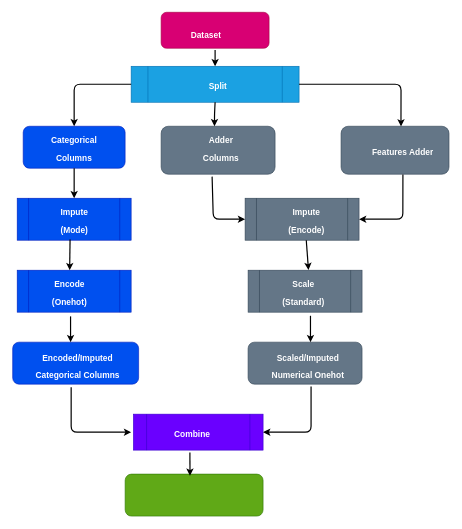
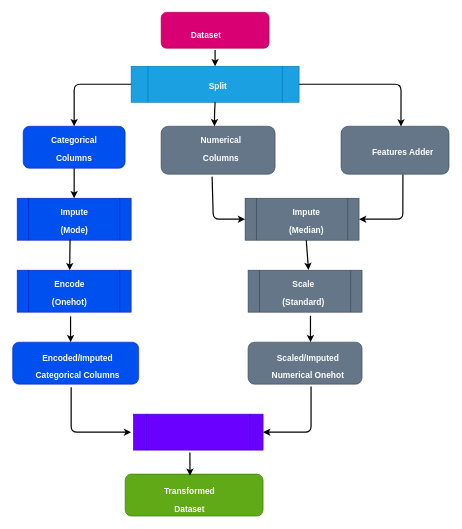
node "Adder Columns": label "Adder Columns" -> "Numerical Columns"
node "Impute (Encode)": label "Impute (Encode)" -> "Impute (Median)"
node "Combine": removed
node "Transformed Dataset": added
